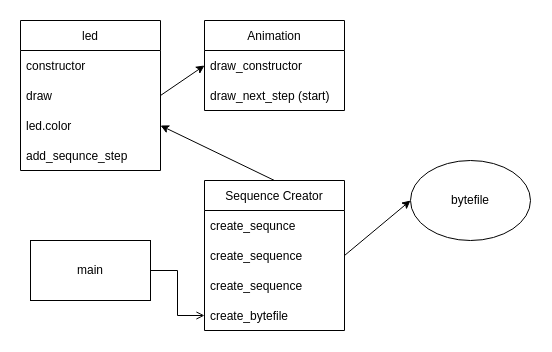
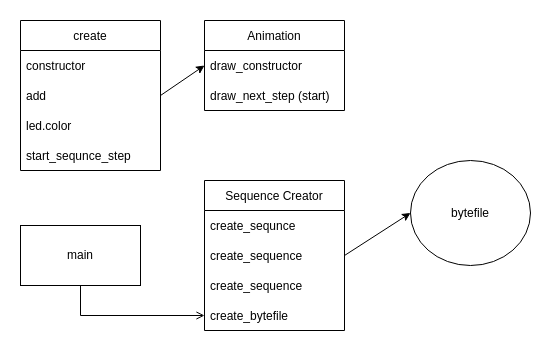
node "led": label "led" -> "create"
node "draw": label "draw" -> "add"
edge "Sequence Creator" -> "led.color": removed
node "add_sequnce_step": label "add_sequnce_step" -> "start_sequnce_step"
node "bytefile": size 120x80 -> 120x105
node "main": moved (91, 271) -> (81, 256)
